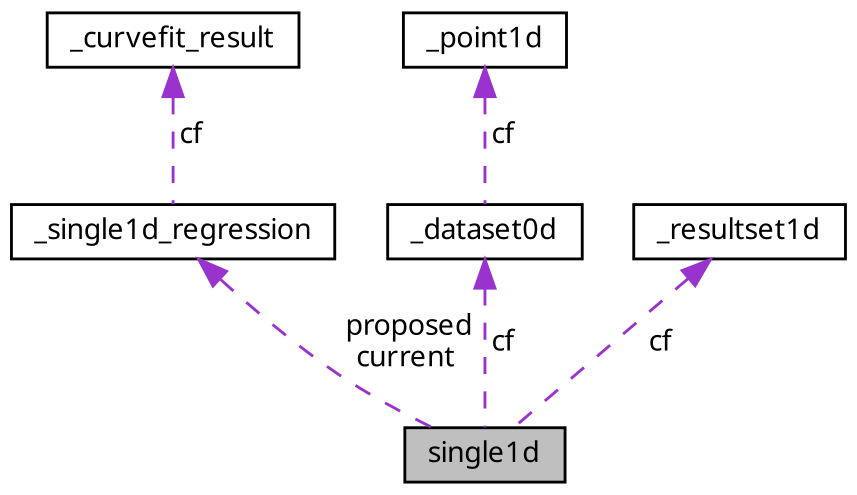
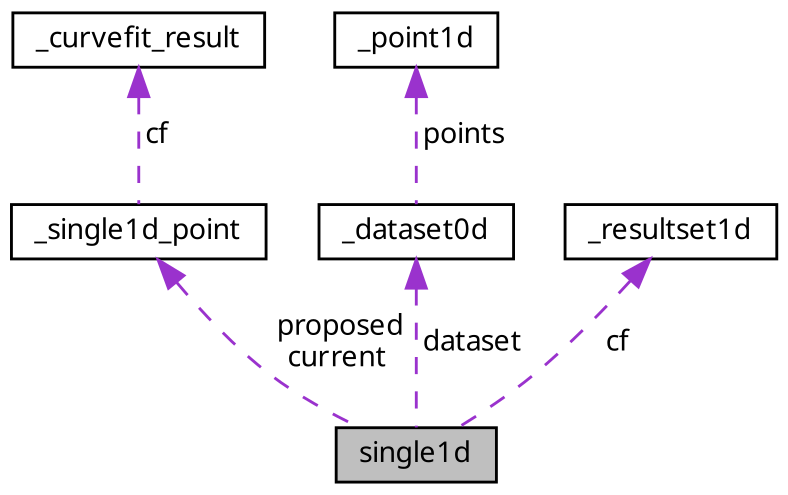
edge "_dataset0d" -> "_point1d": label " cf" -> " points"
node "_single1d_regression": label "_single1d_regression" -> "_single1d_point"
edge "single1d" -> "_dataset0d": label " cf" -> " dataset"
